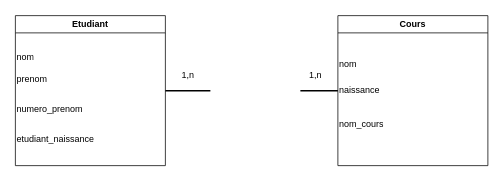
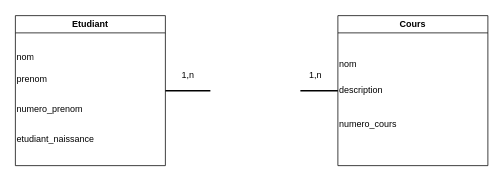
node "naissance": label "naissance" -> "description"
node "nom_cours": label "nom_cours" -> "numero_cours"
